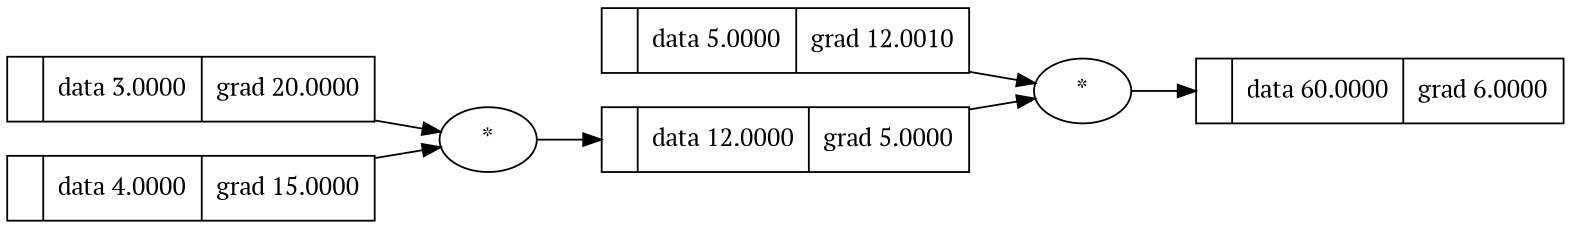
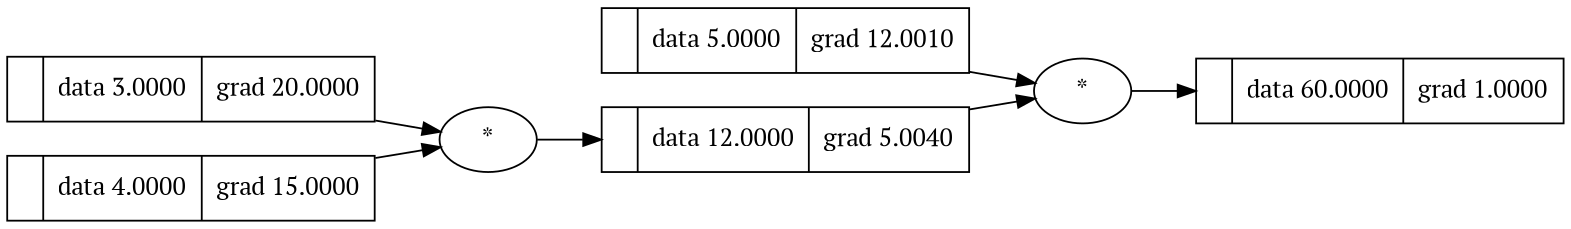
node "data 60.0000": text "grad 6.0000" -> "grad 1.0000"
node "data 12.0000": text "grad 5.0000" -> "grad 5.0040"
